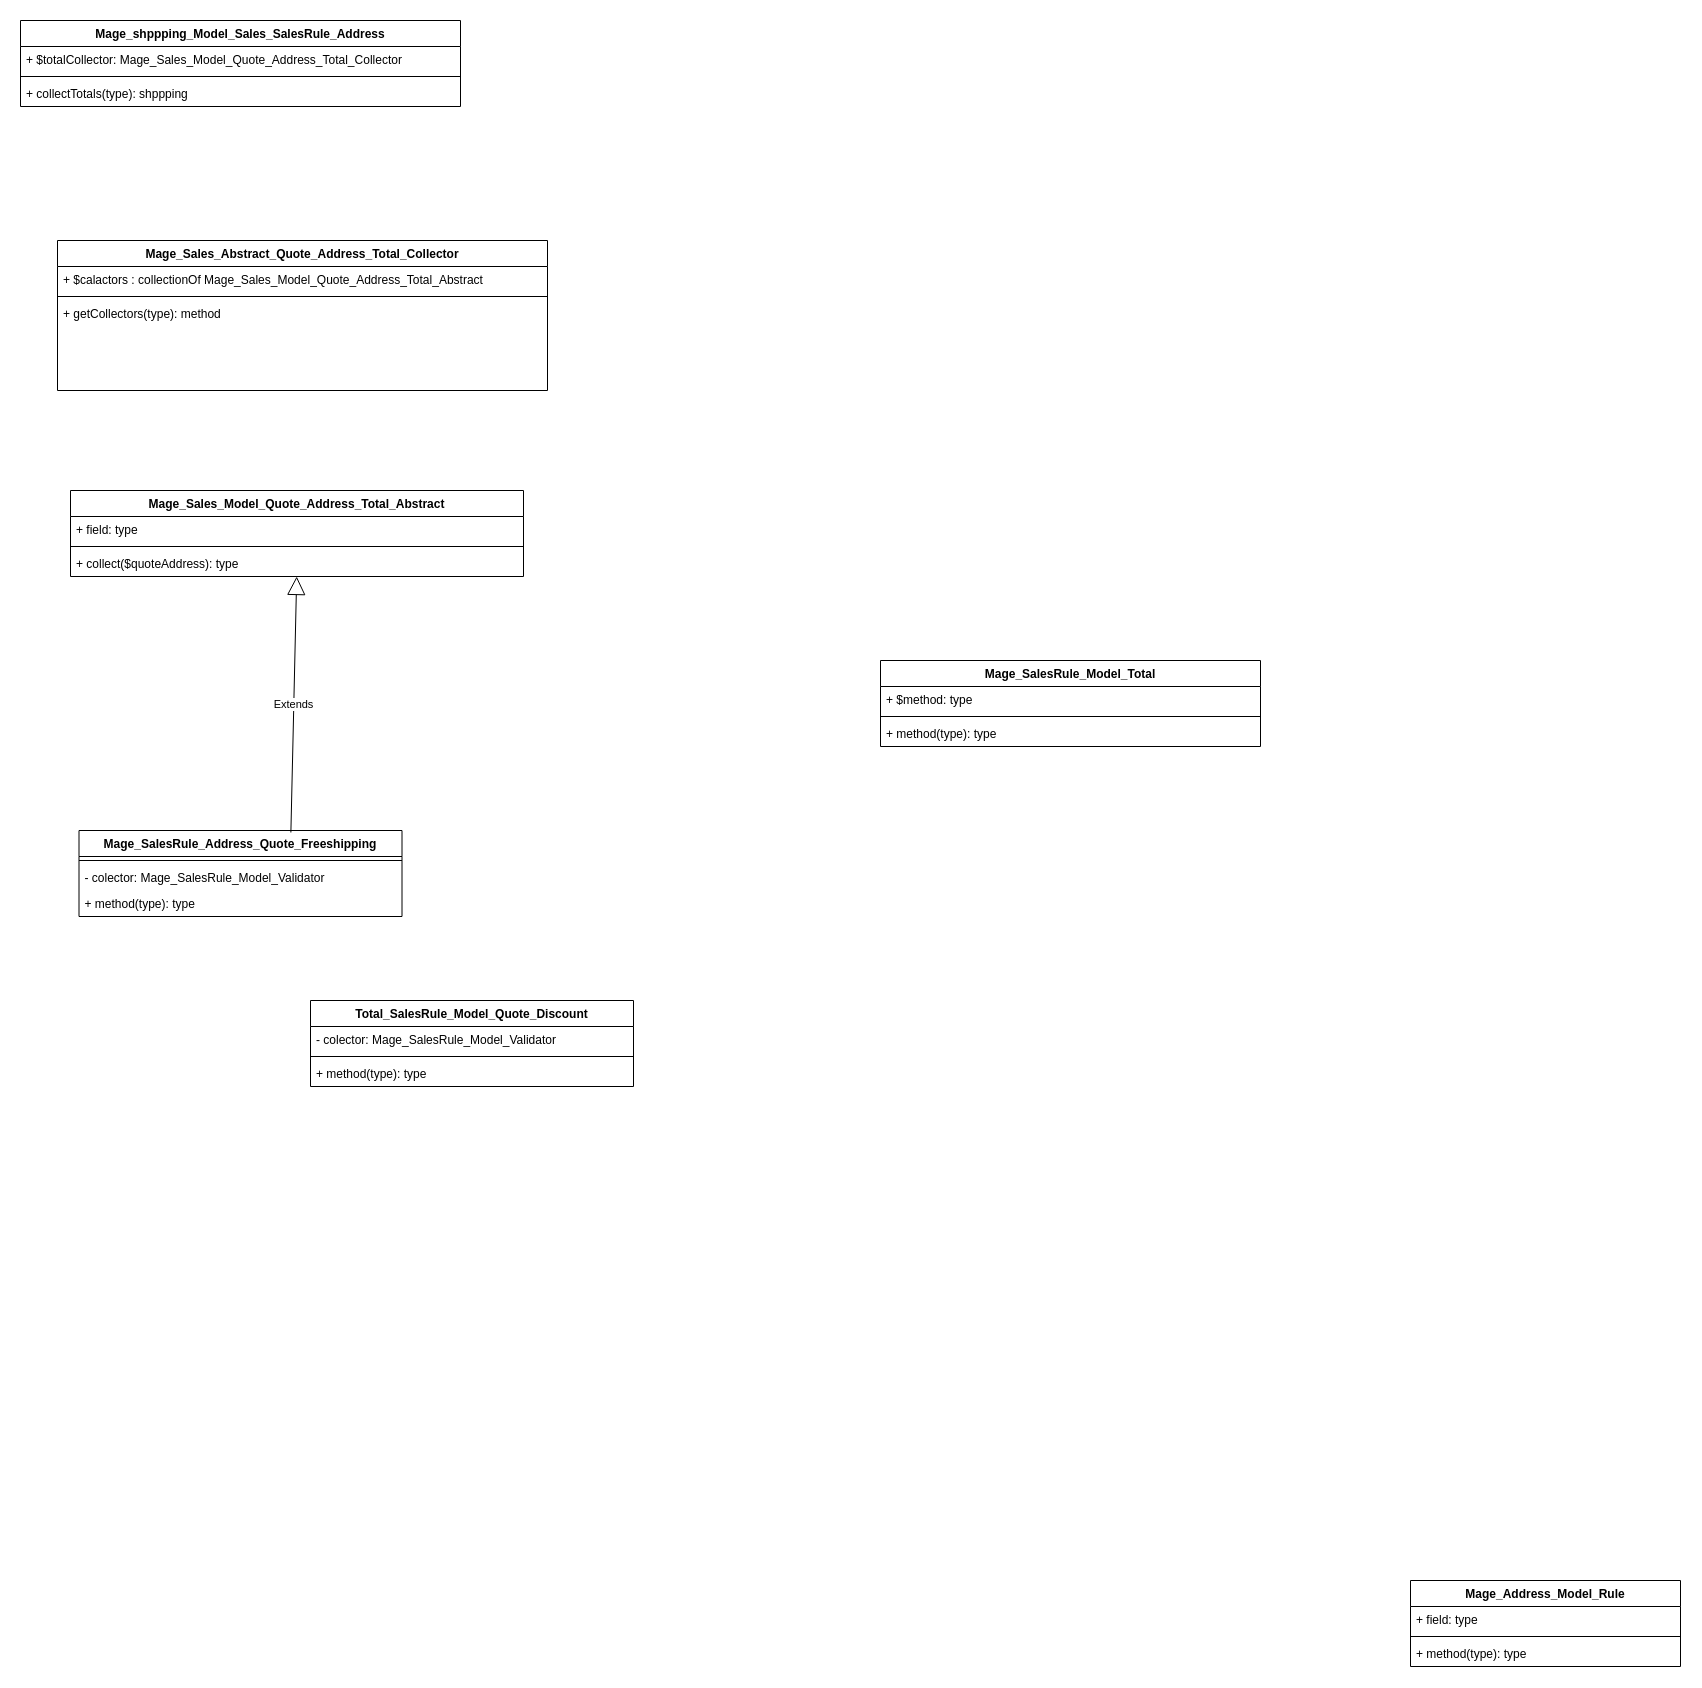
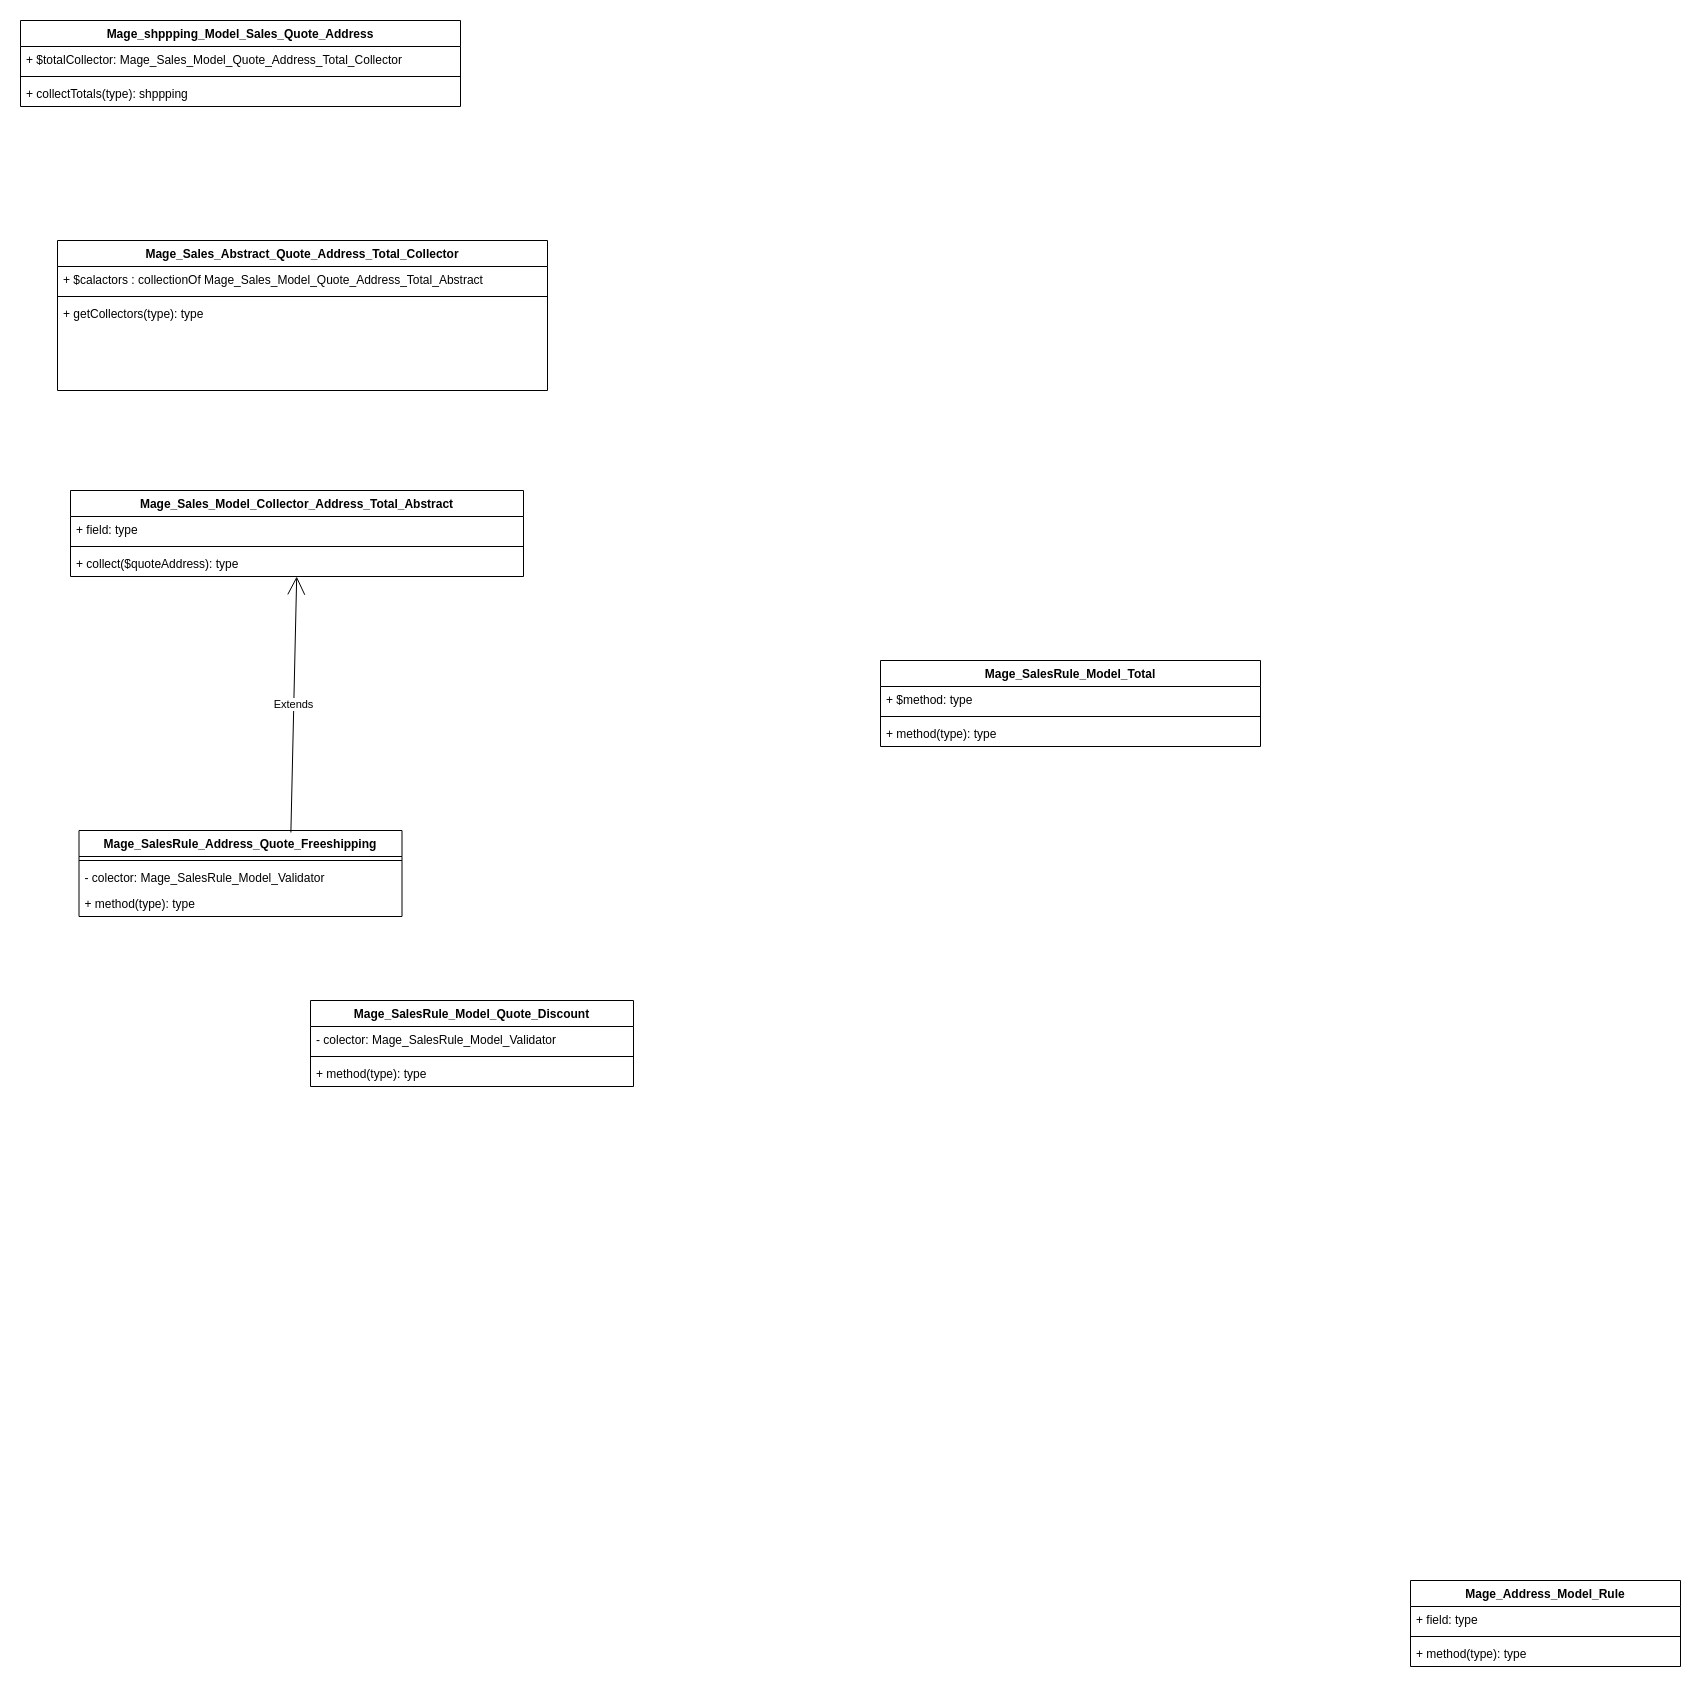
node "Mage_shppping_Model_Sales_SalesRule_Address": label "Mage_shppping_Model_Sales_SalesRule_Address" -> "Mage_shppping_Model_Sales_Quote_Address"
node "+ getCollectors(type): method": label "+ getCollectors(type): method" -> "+ getCollectors(type): type"
node "Mage_Sales_Model_Quote_Address_Total_Abstract": label "Mage_Sales_Model_Quote_Address_Total_Abstract" -> "Mage_Sales_Model_Collector_Address_Total_Abstract"
edge "Mage_SalesRule_Address_Quote_Freeshipping" -> "+ collect($quoteAddress): type": arrowhead block -> open
node "Total_SalesRule_Model_Quote_Discount": label "Total_SalesRule_Model_Quote_Discount" -> "Mage_SalesRule_Model_Quote_Discount"
